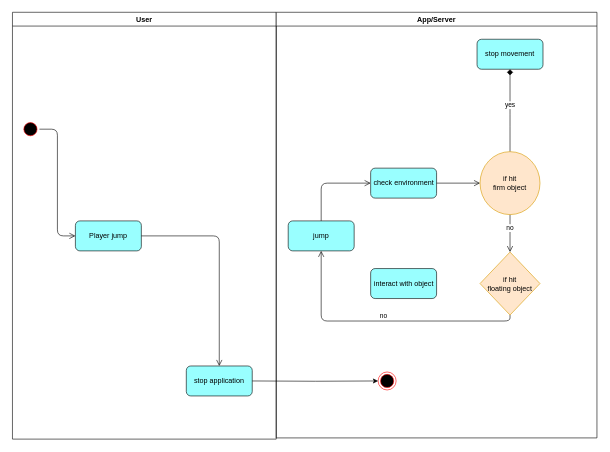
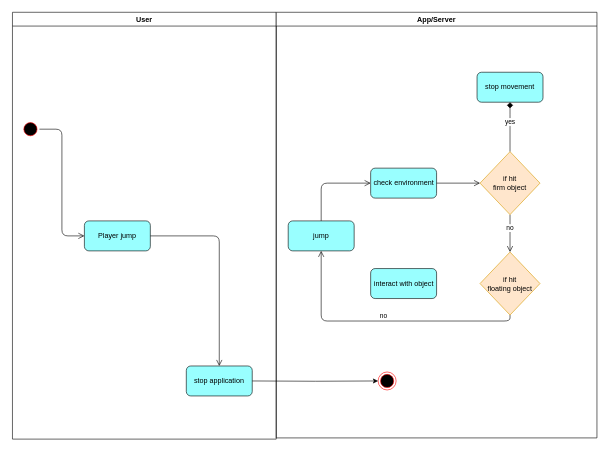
node "stop movement": moved (510, 54) -> (510, 87)
node "if hit firm object": shape ellipse -> diamond
node "Player jump": moved (108, 236) -> (117, 236)
